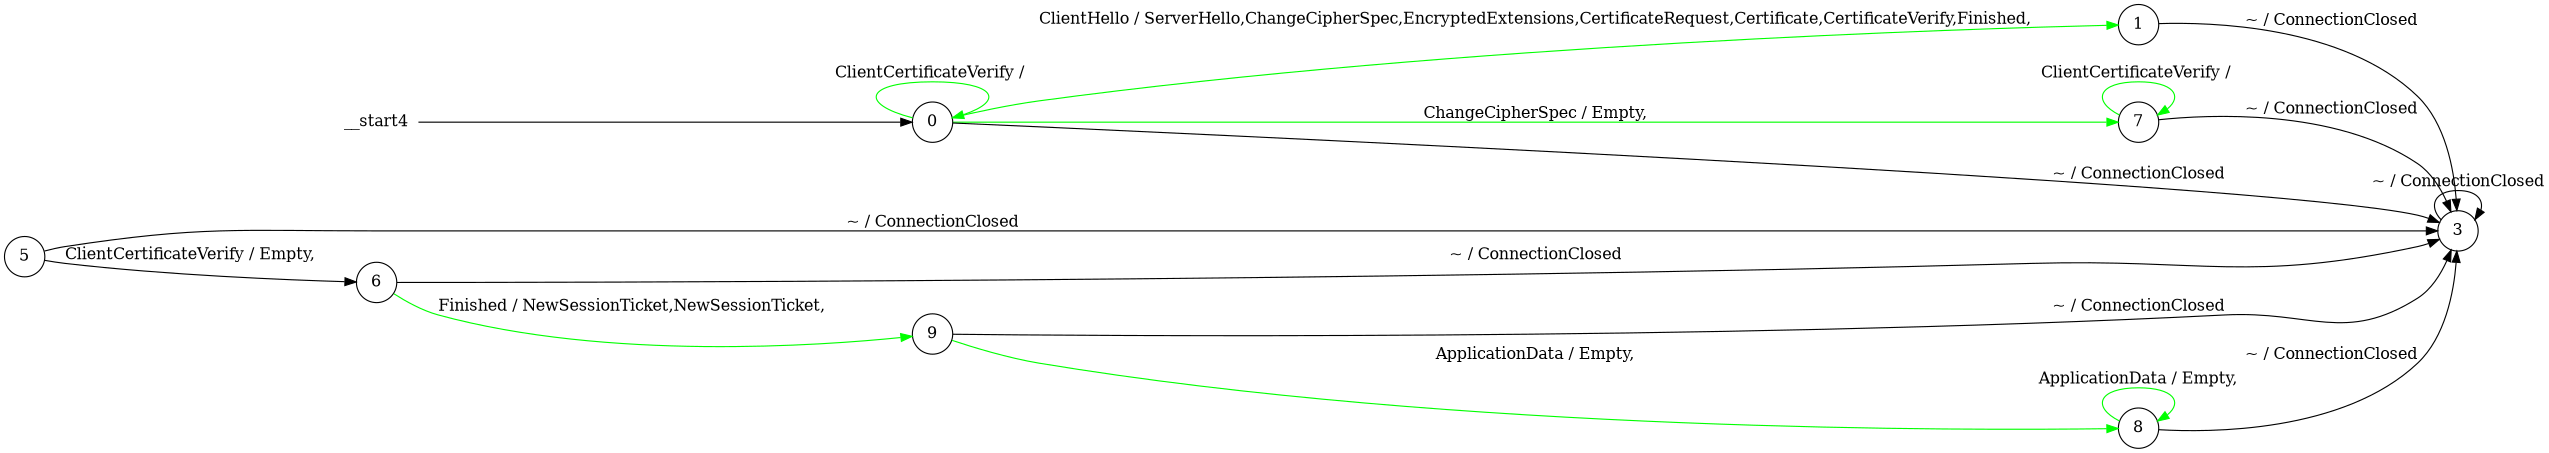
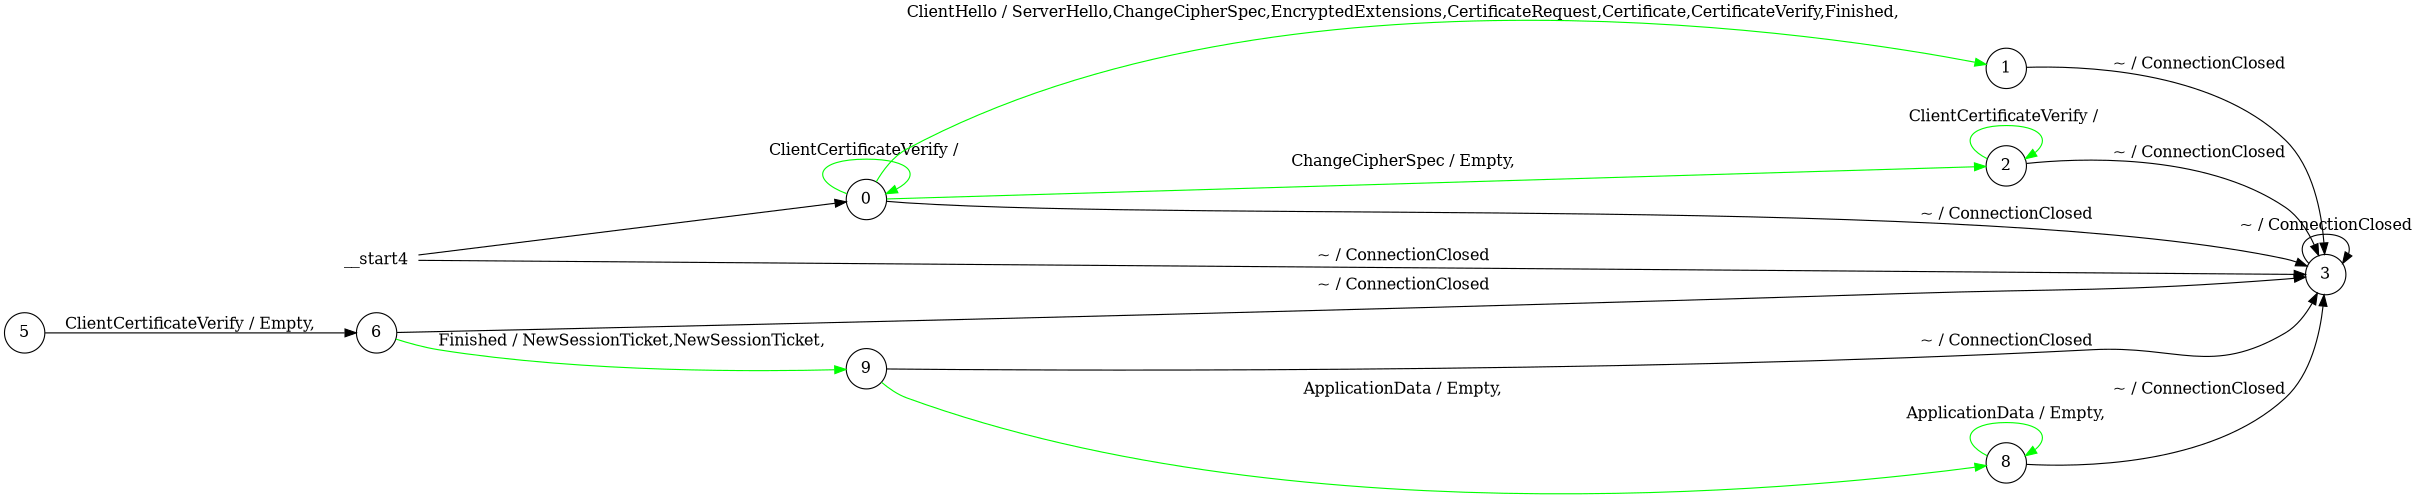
node "7": label "7" -> "2"
edge "5" -> "3": now "__start4" -> "3"
